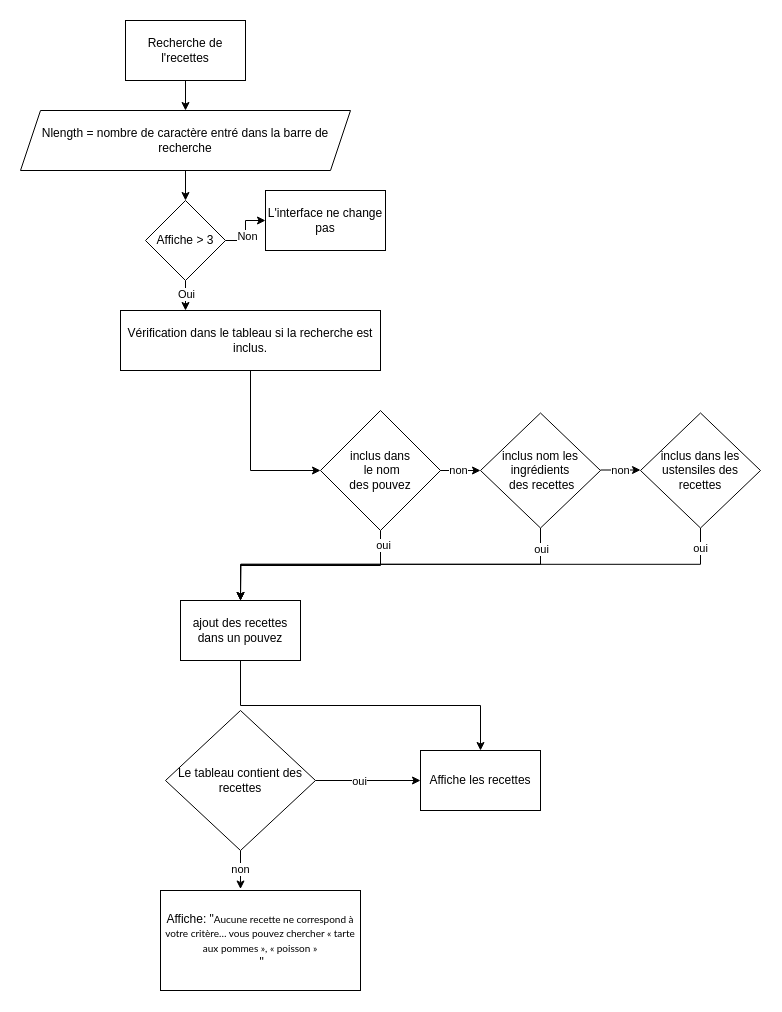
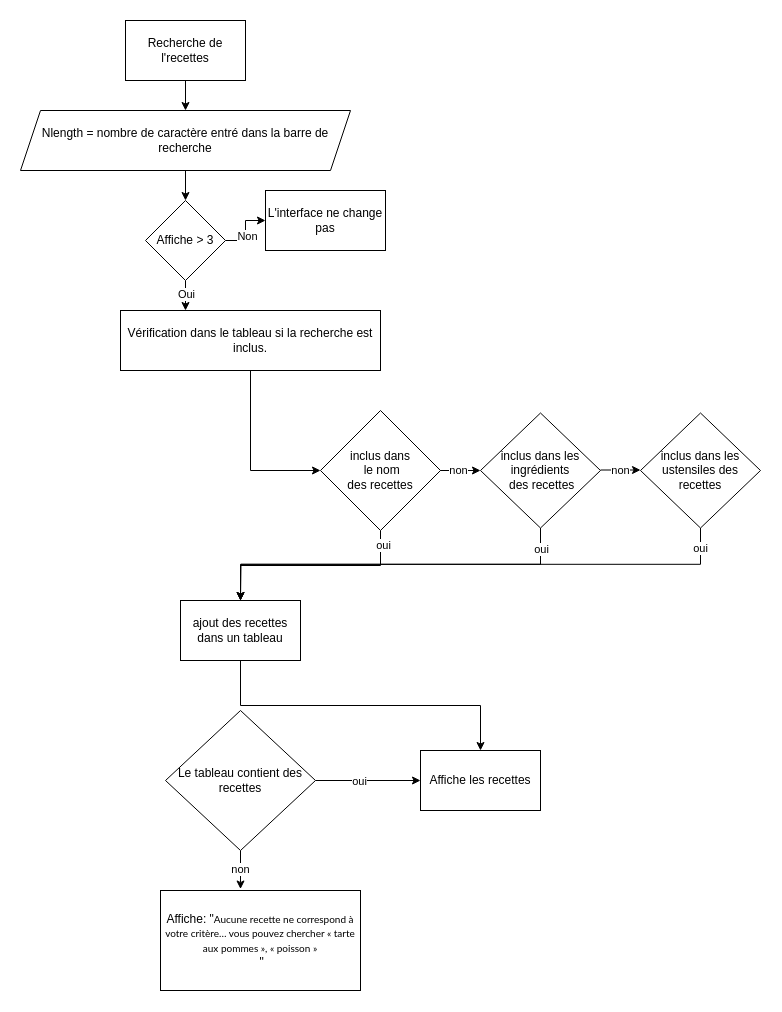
node "inclus dans le nom des pouvez": label "inclus dans le nom des pouvez" -> "inclus dans le nom des recettes"
node "inclus nom les ingrédients des recettes": label "inclus nom les ingrédients des recettes" -> "inclus dans les ingrédients des recettes"
node "ajout des recettes dans un pouvez": label "ajout des recettes dans un pouvez" -> "ajout des recettes dans un tableau"
